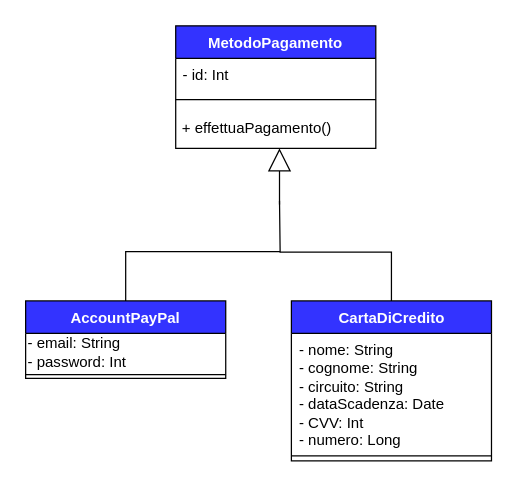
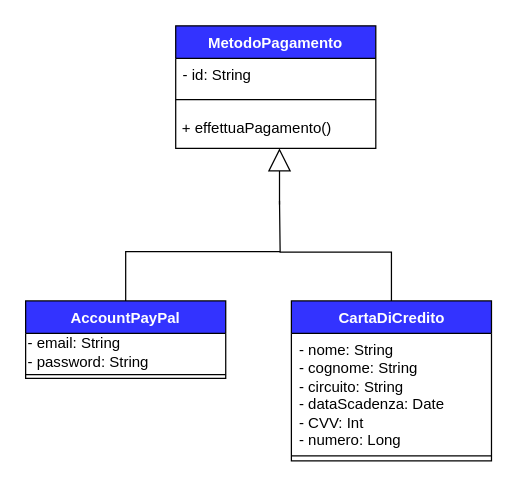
node "- id: Int": label "- id: Int" -> "- id: String"
node "- email: String - password: Int": label "- email: String - password: Int" -> "- email: String - password: String"
